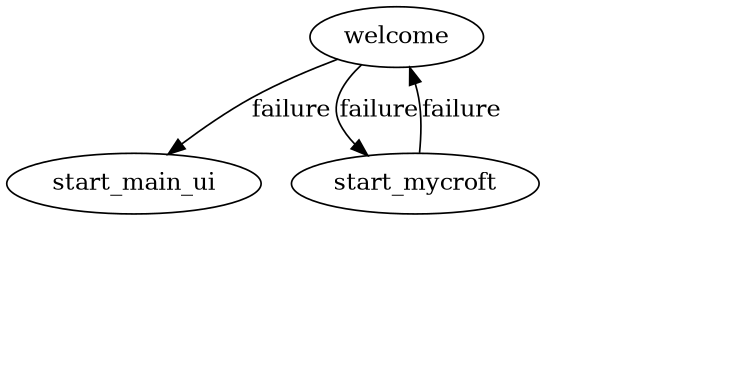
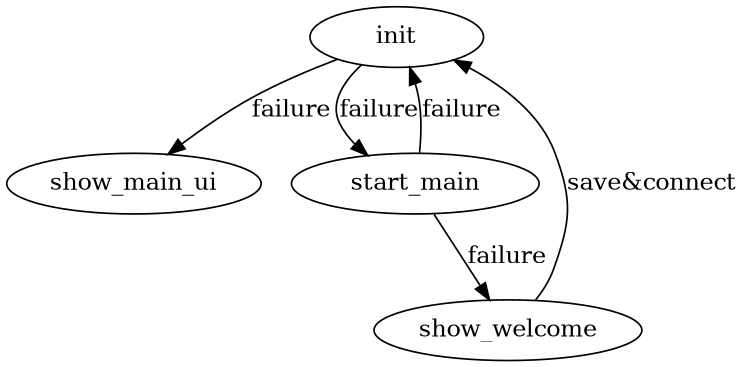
node "welcome": label "welcome" -> "init"
node "start_main_ui": label "start_main_ui" -> "show_main_ui"
node "start_mycroft": label "start_mycroft" -> "start_main"
node "show_welcome": added
